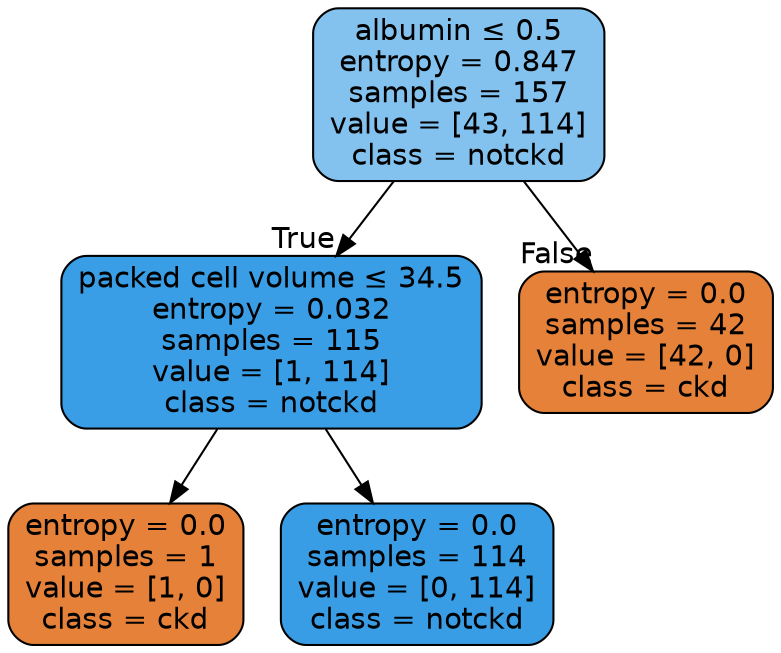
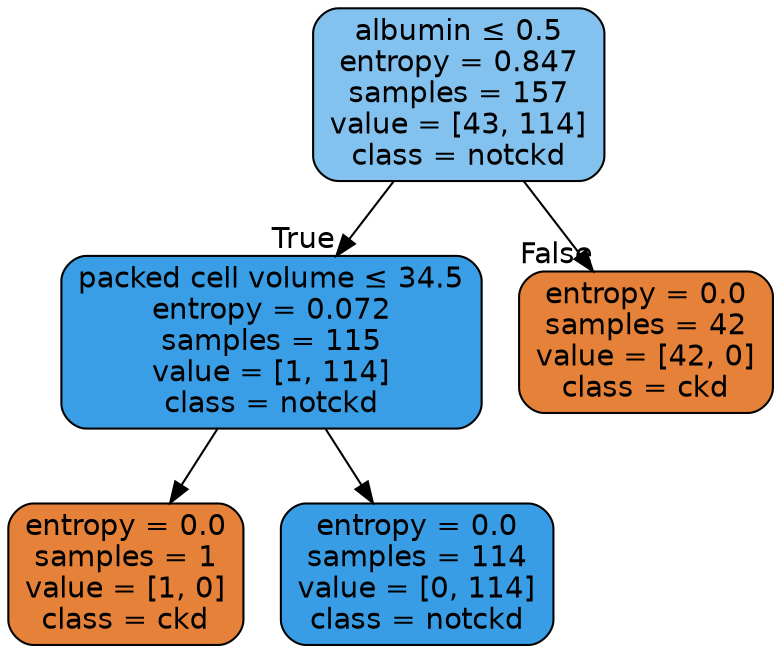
node "packed cell volume ≤ 34.5": text "entropy = 0.032" -> "entropy = 0.072"
